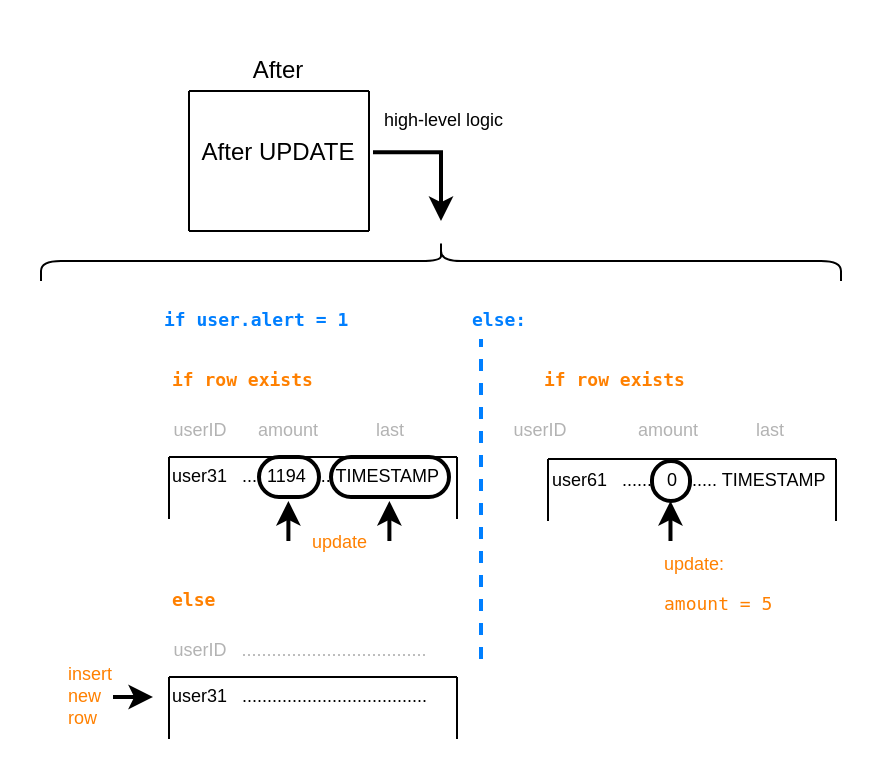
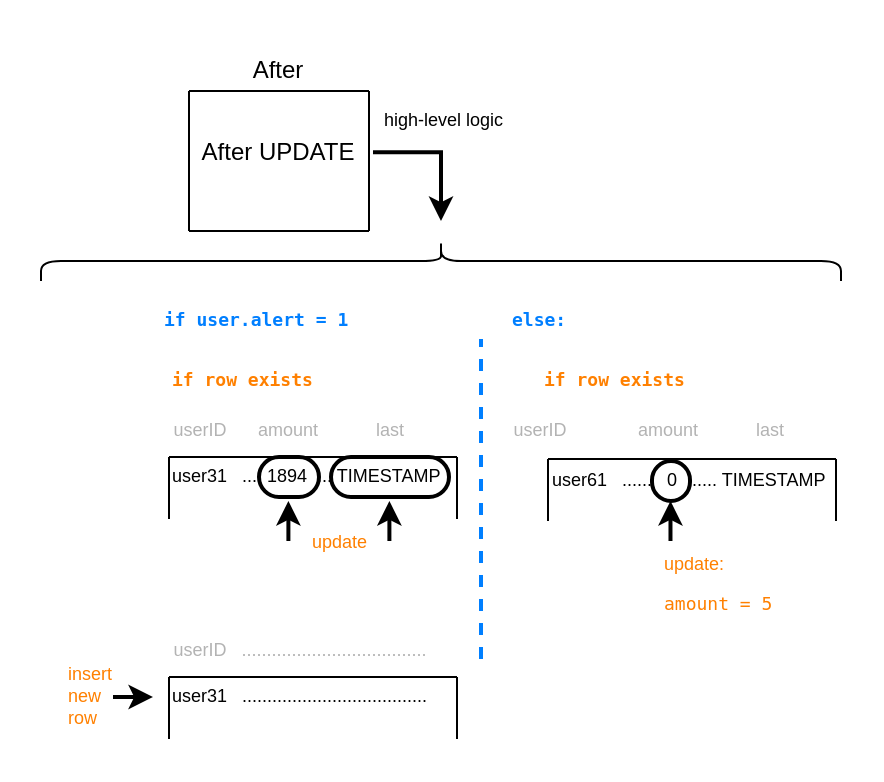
node "else:": moved (599, 321) -> (639, 321)
node "user31 ... 1194 ... TIMESTAMP": label "user31 ... 1194 ... TIMESTAMP" -> "user31 ... 1894 ... TIMESTAMP"
node "else": removed
